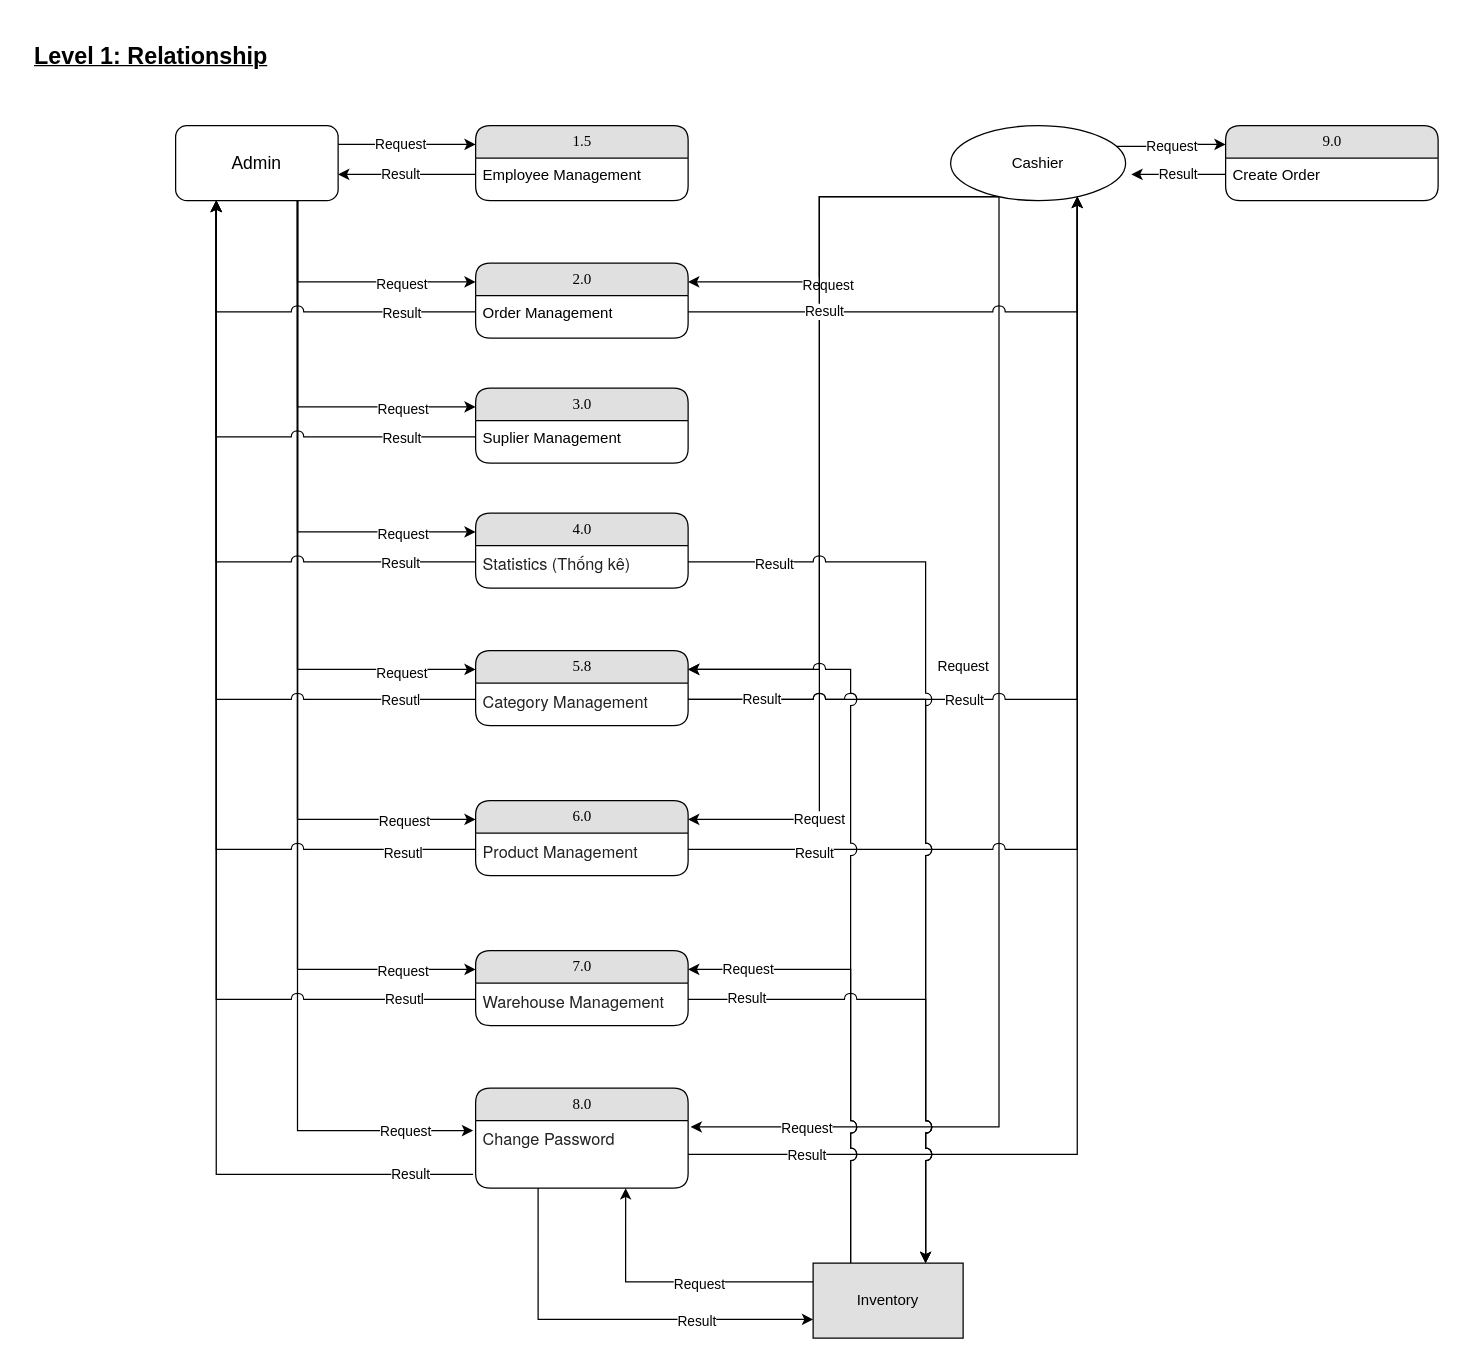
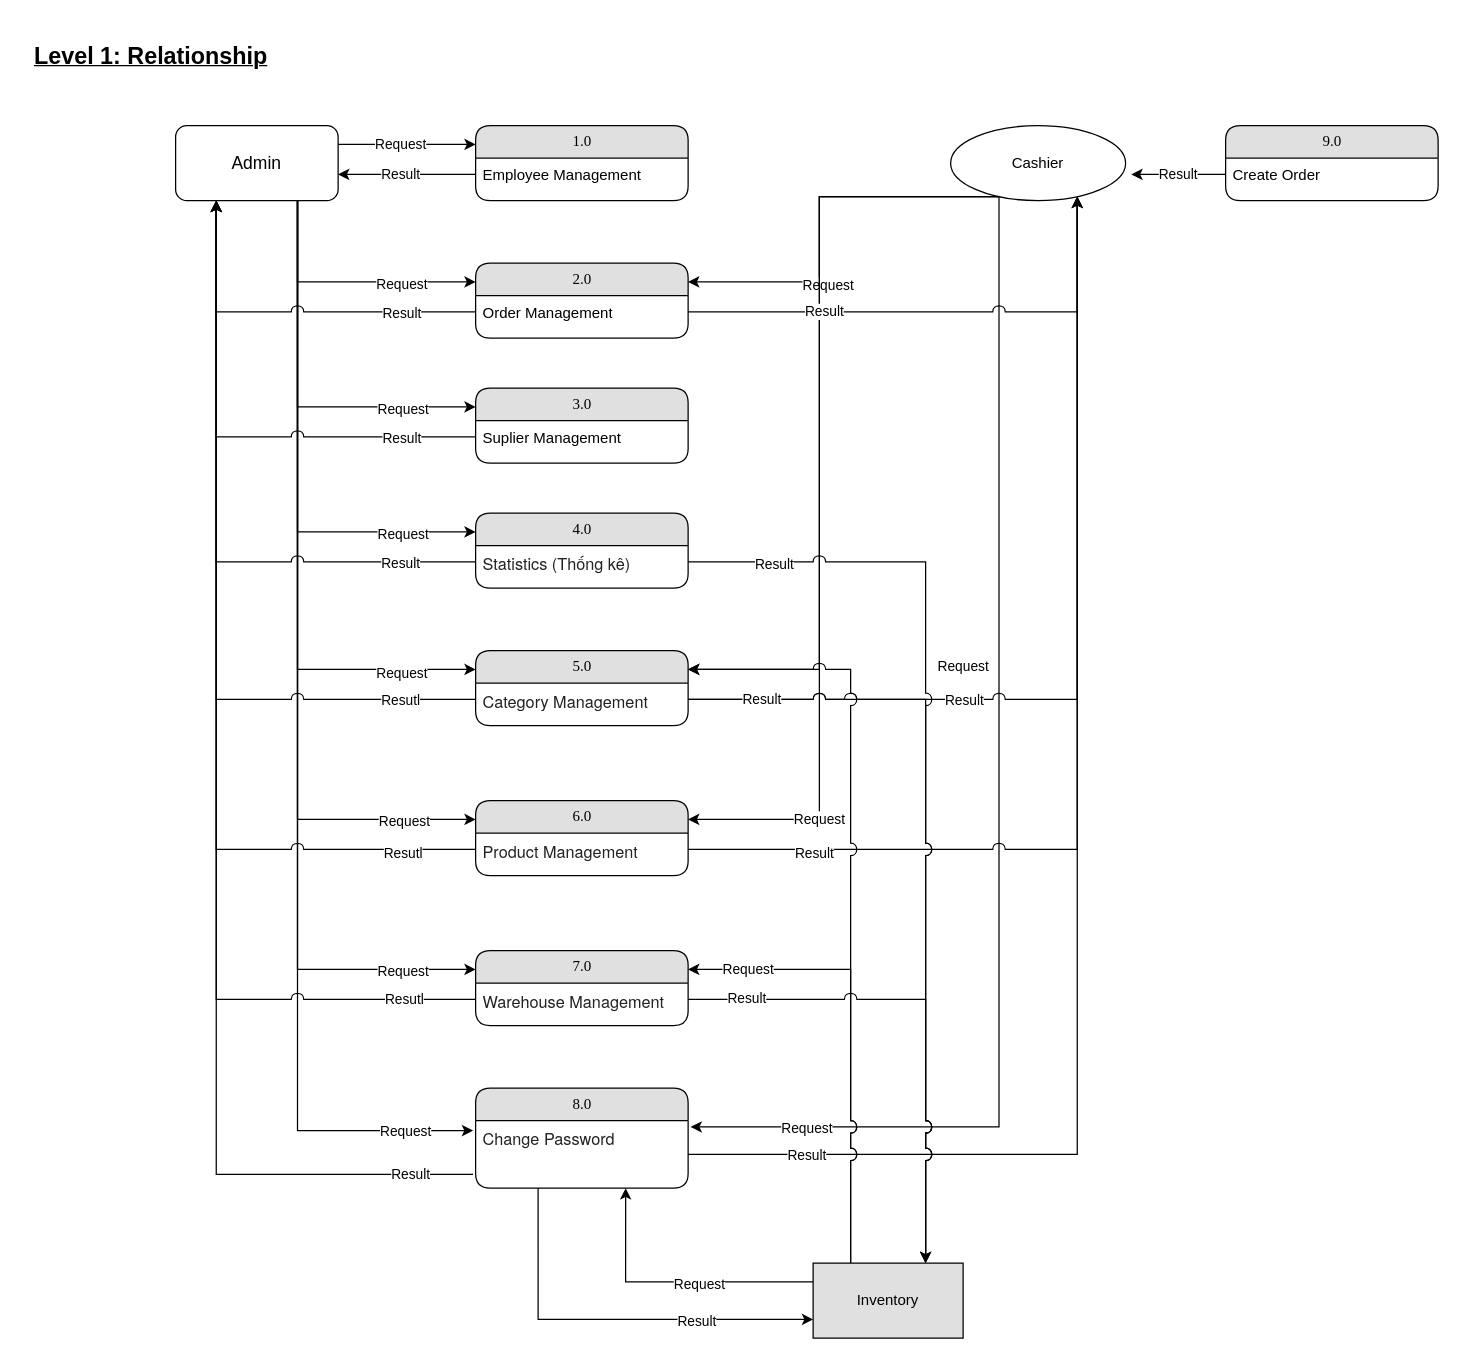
node "1.5": label "1.5" -> "1.0"
edge "Cashier" -> "9.0": removed, label "Request"
node "5.8": label "5.8" -> "5.0"
